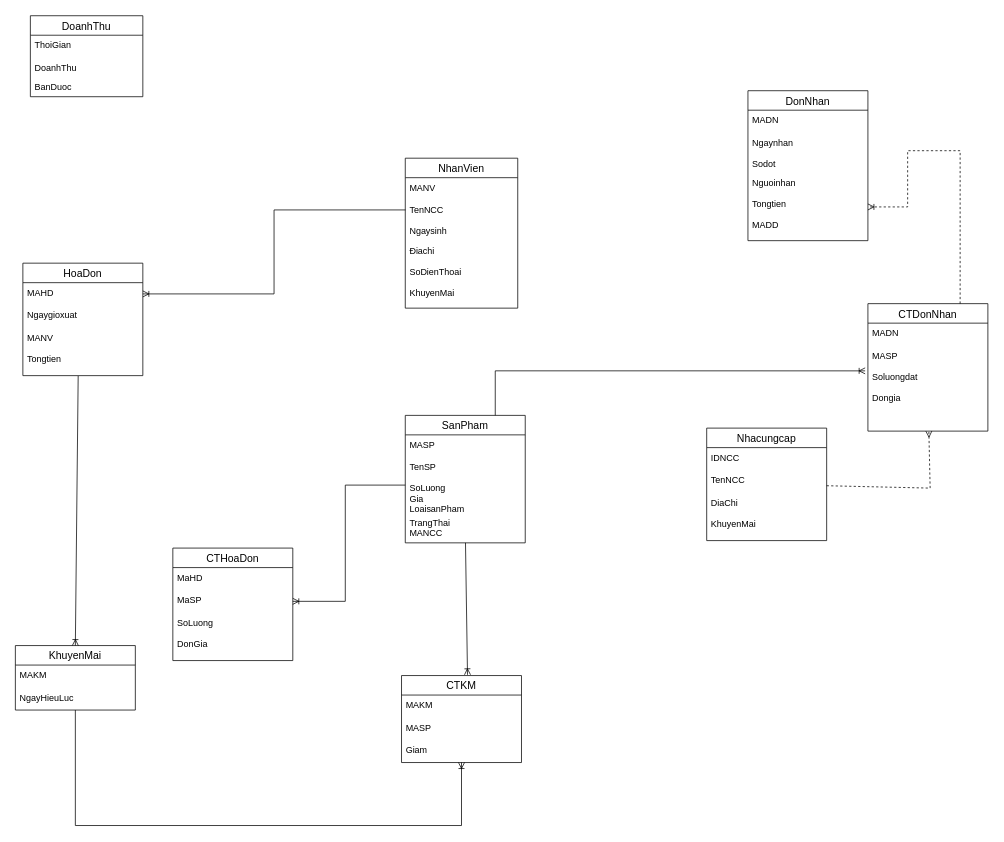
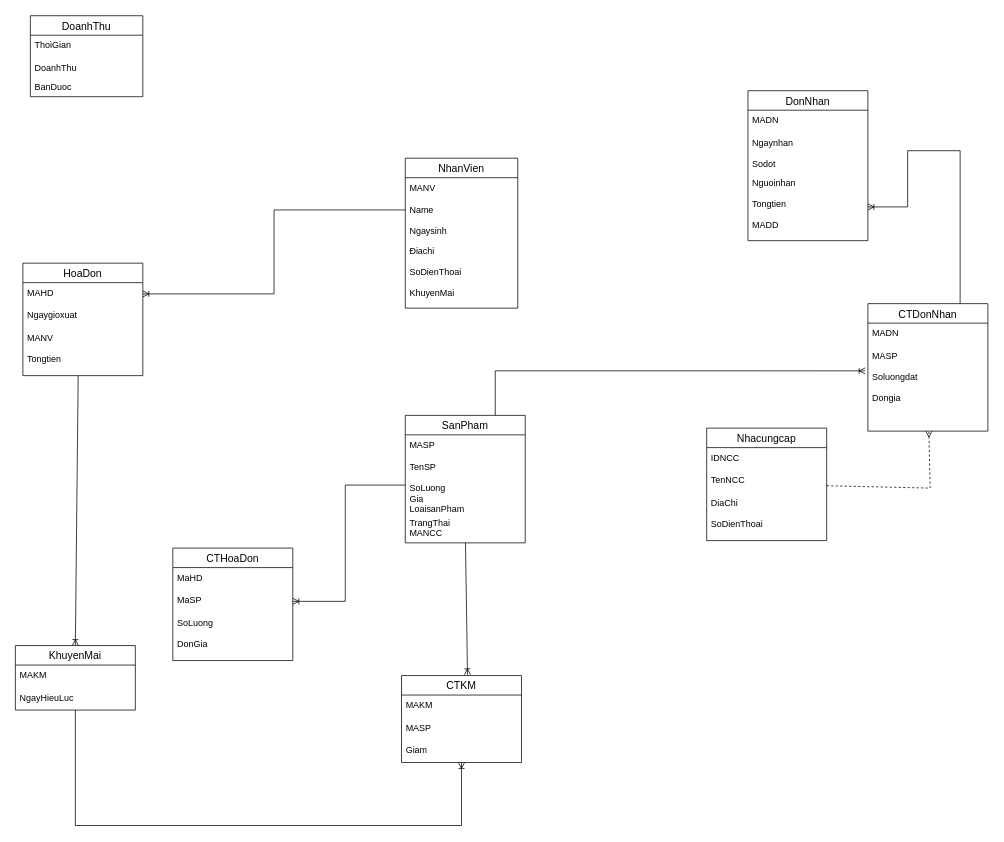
edge "CTDonNhan" -> "Nguoinhan Tongtien MADD": style dashed -> solid
node "TenNCC Ngaysinh": label "TenNCC Ngaysinh" -> "Name Ngaysinh"
node "DiaChi KhuyenMai": label "DiaChi KhuyenMai" -> "DiaChi SoDienThoai"
